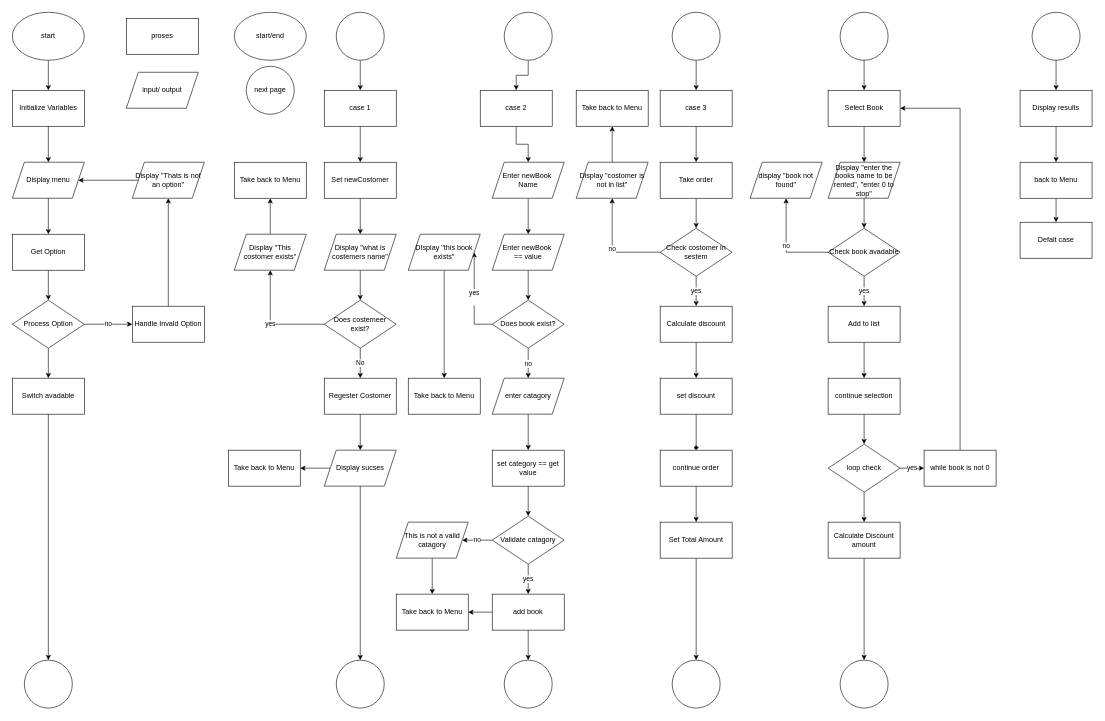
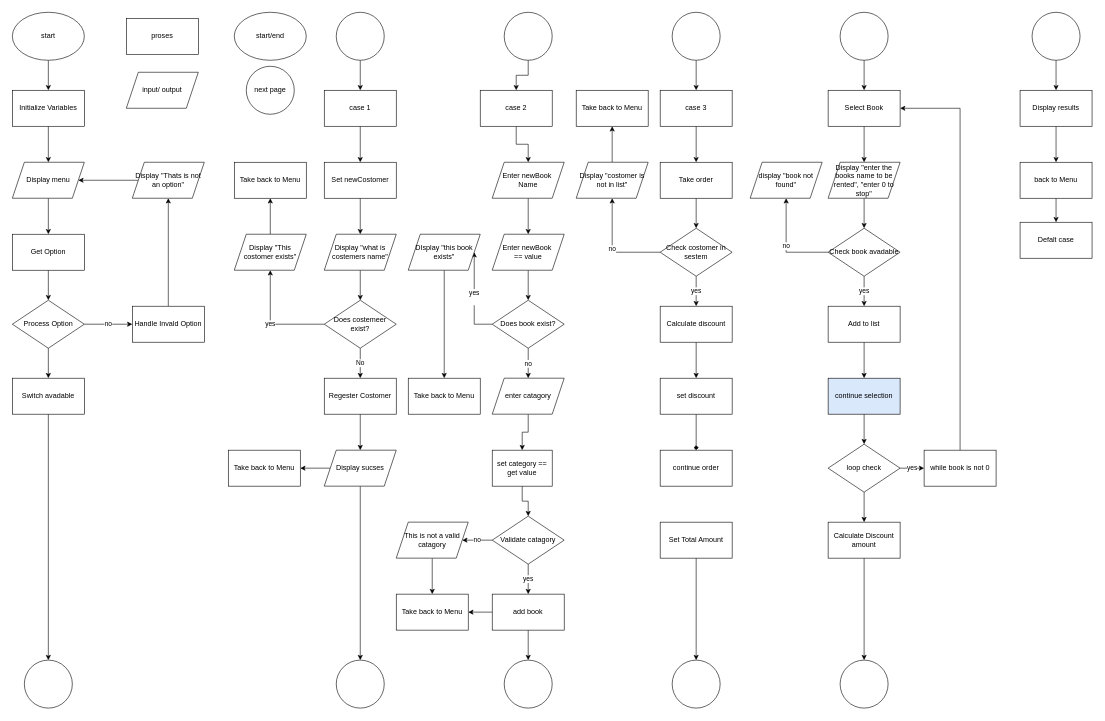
node "continue selection": fillcolor #ffffff -> #dae8fc
node "set category == get value": size 72x36 -> 60x36
edge "continue order" -> "Set Total Amount": removed
